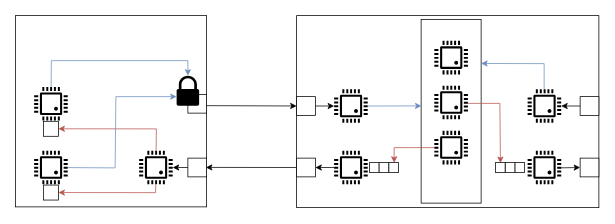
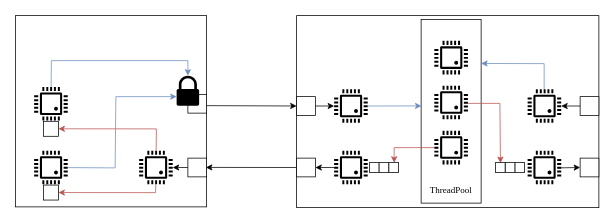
node "ThreadPool": added
